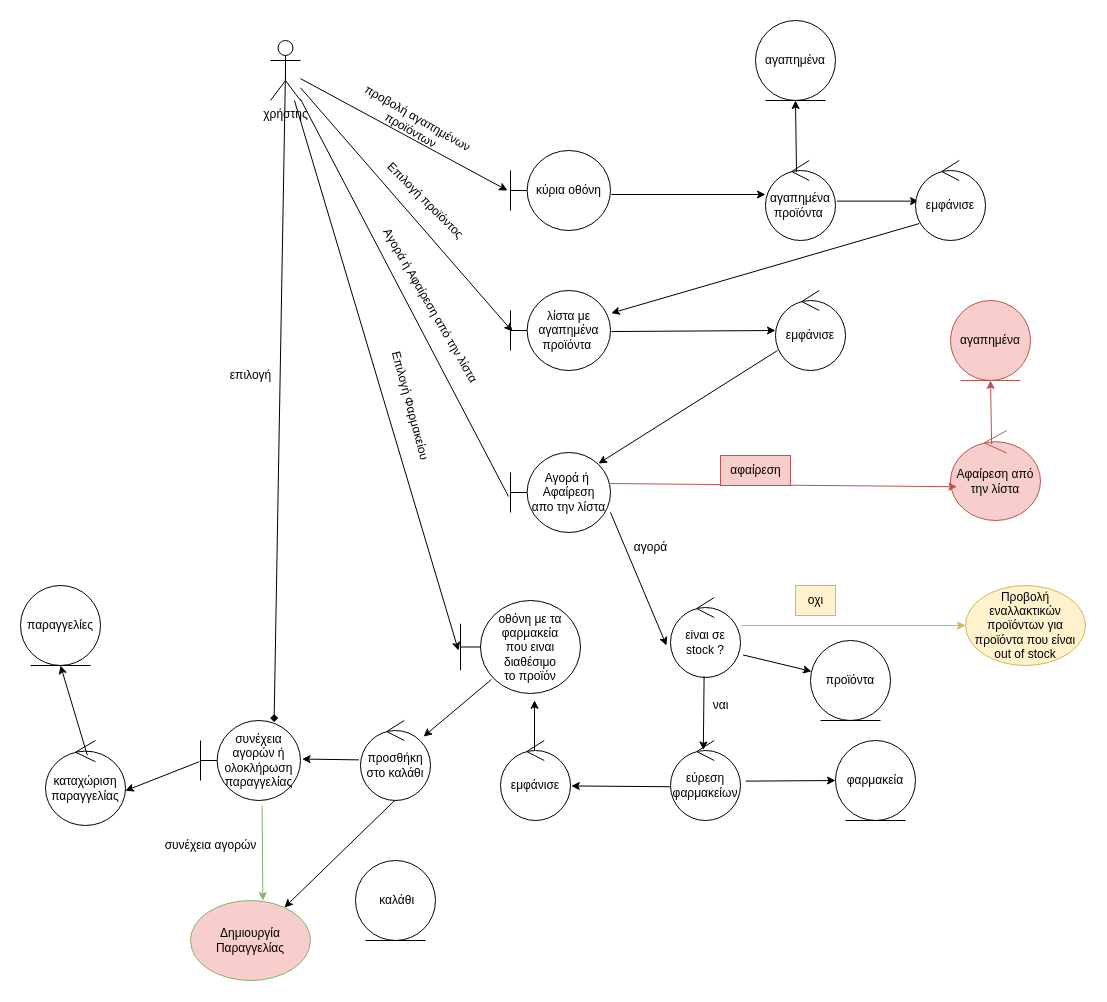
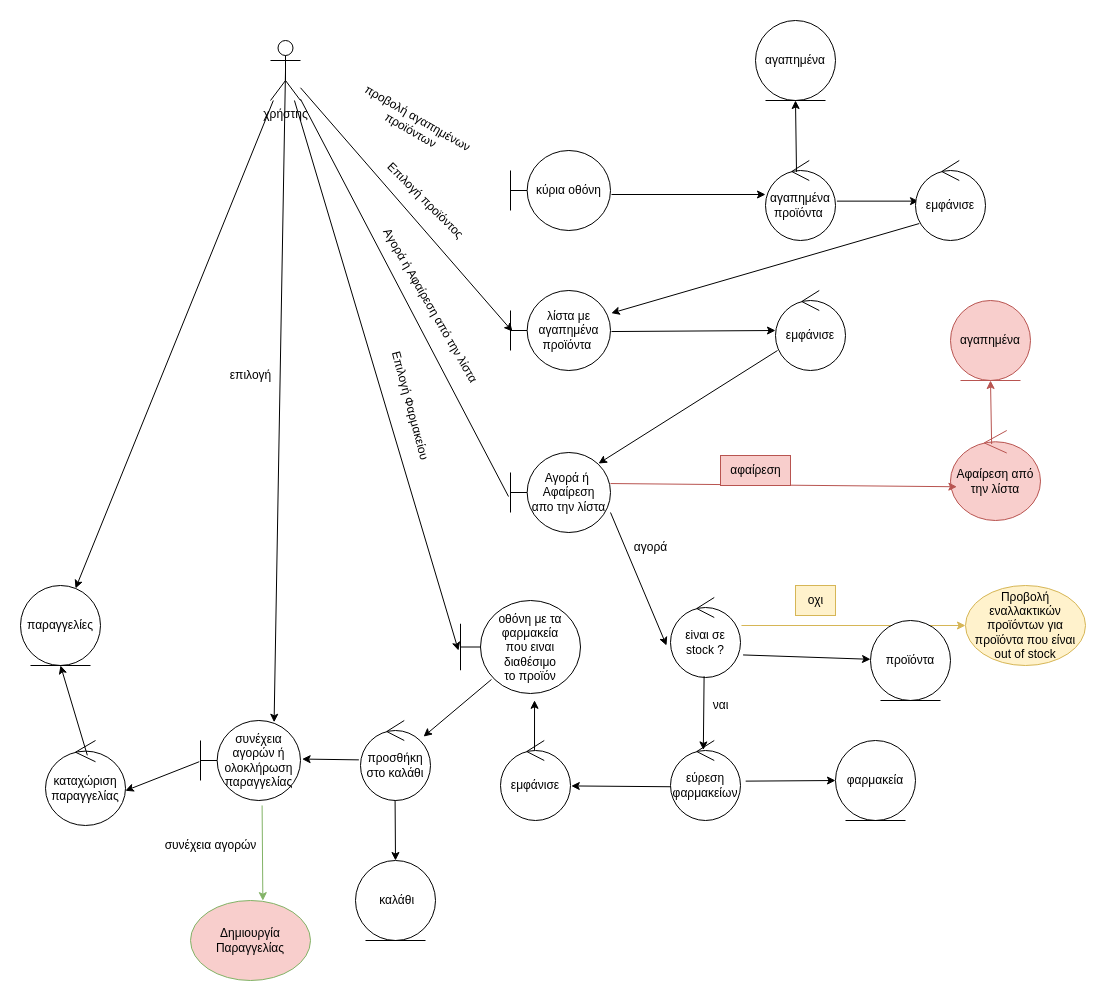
edge "χρήστης" -> "κύρια οθόνη": now "χρήστης" -> "παραγγελίες"
node "προϊόντα": moved (851, 681) -> (911, 661)
edge "χρήστης" -> "συνέχεια αγορών ή ολοκλήρωση παραγγελίας": arrowhead diamond -> classic
edge "προσθήκη στο καλάθι" -> "Δημιουργία Παραγγελίας": now "προσθήκη στο καλάθι" -> "καλάθι"
